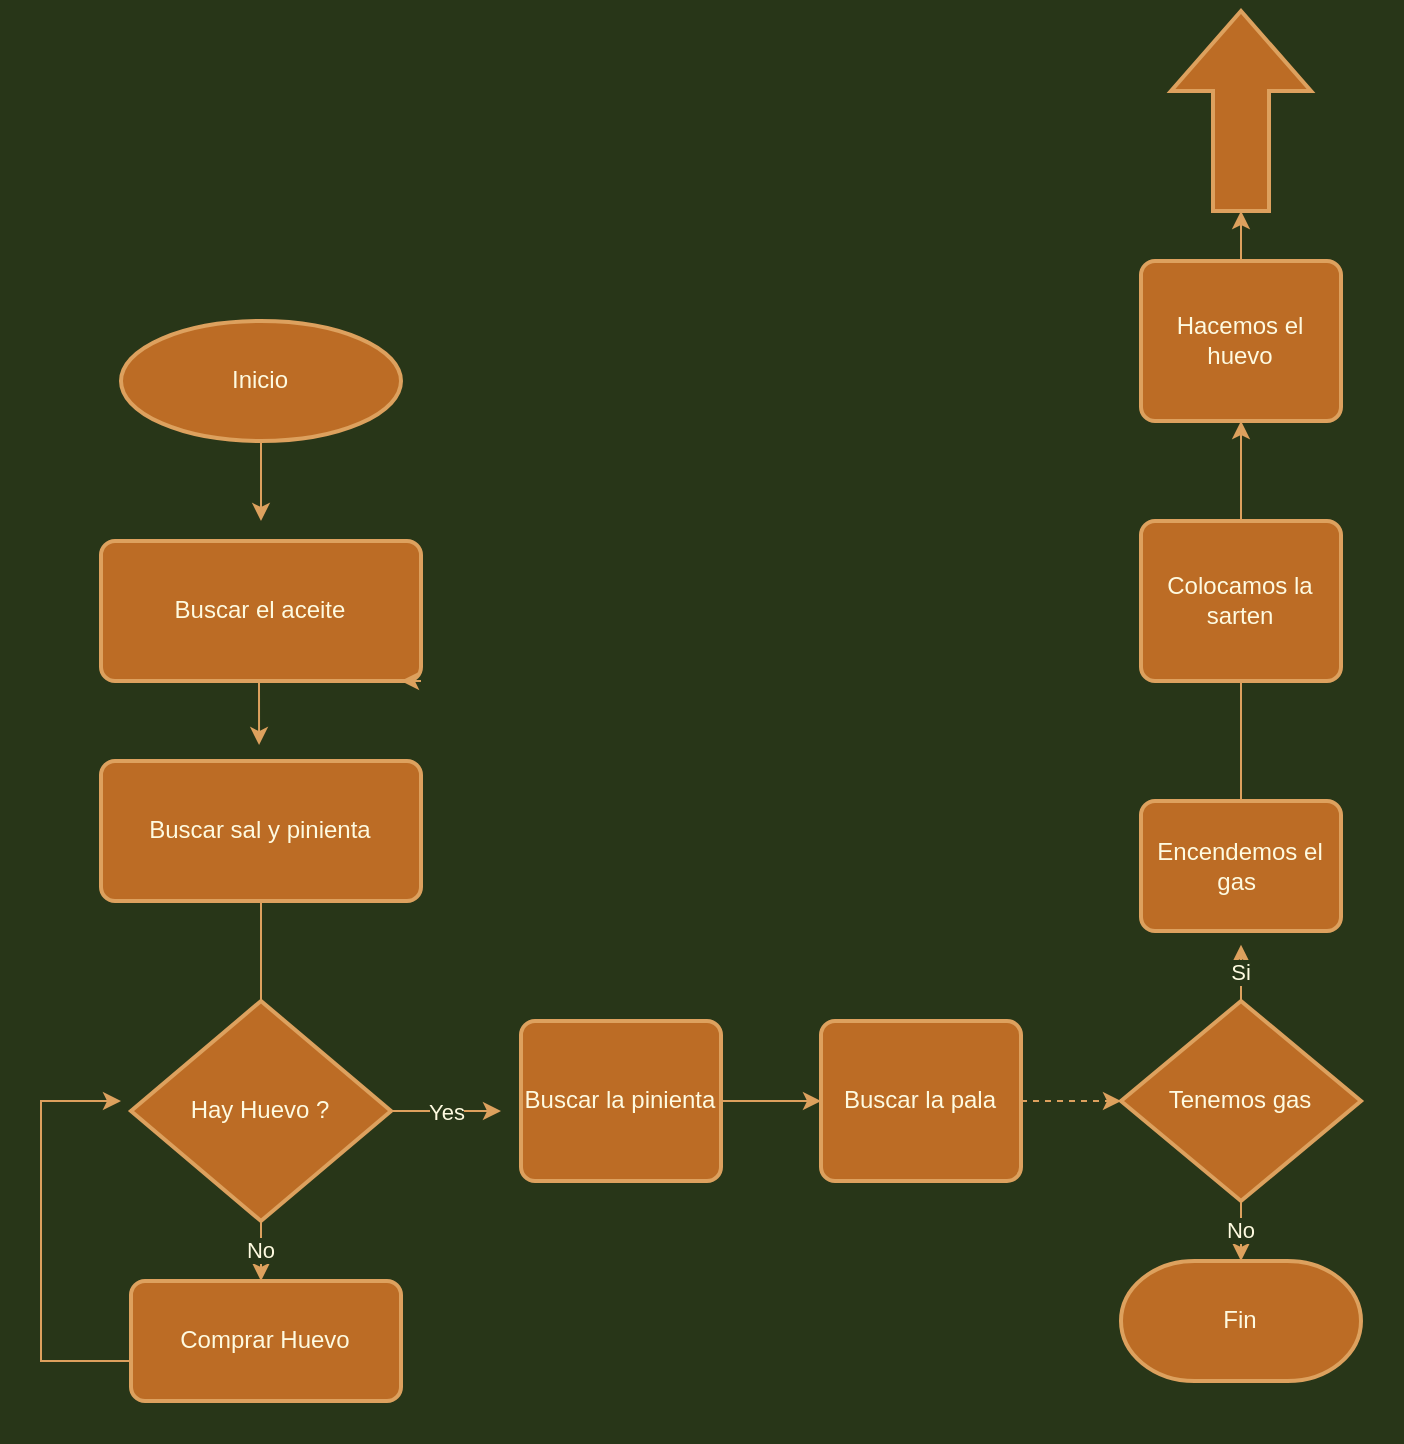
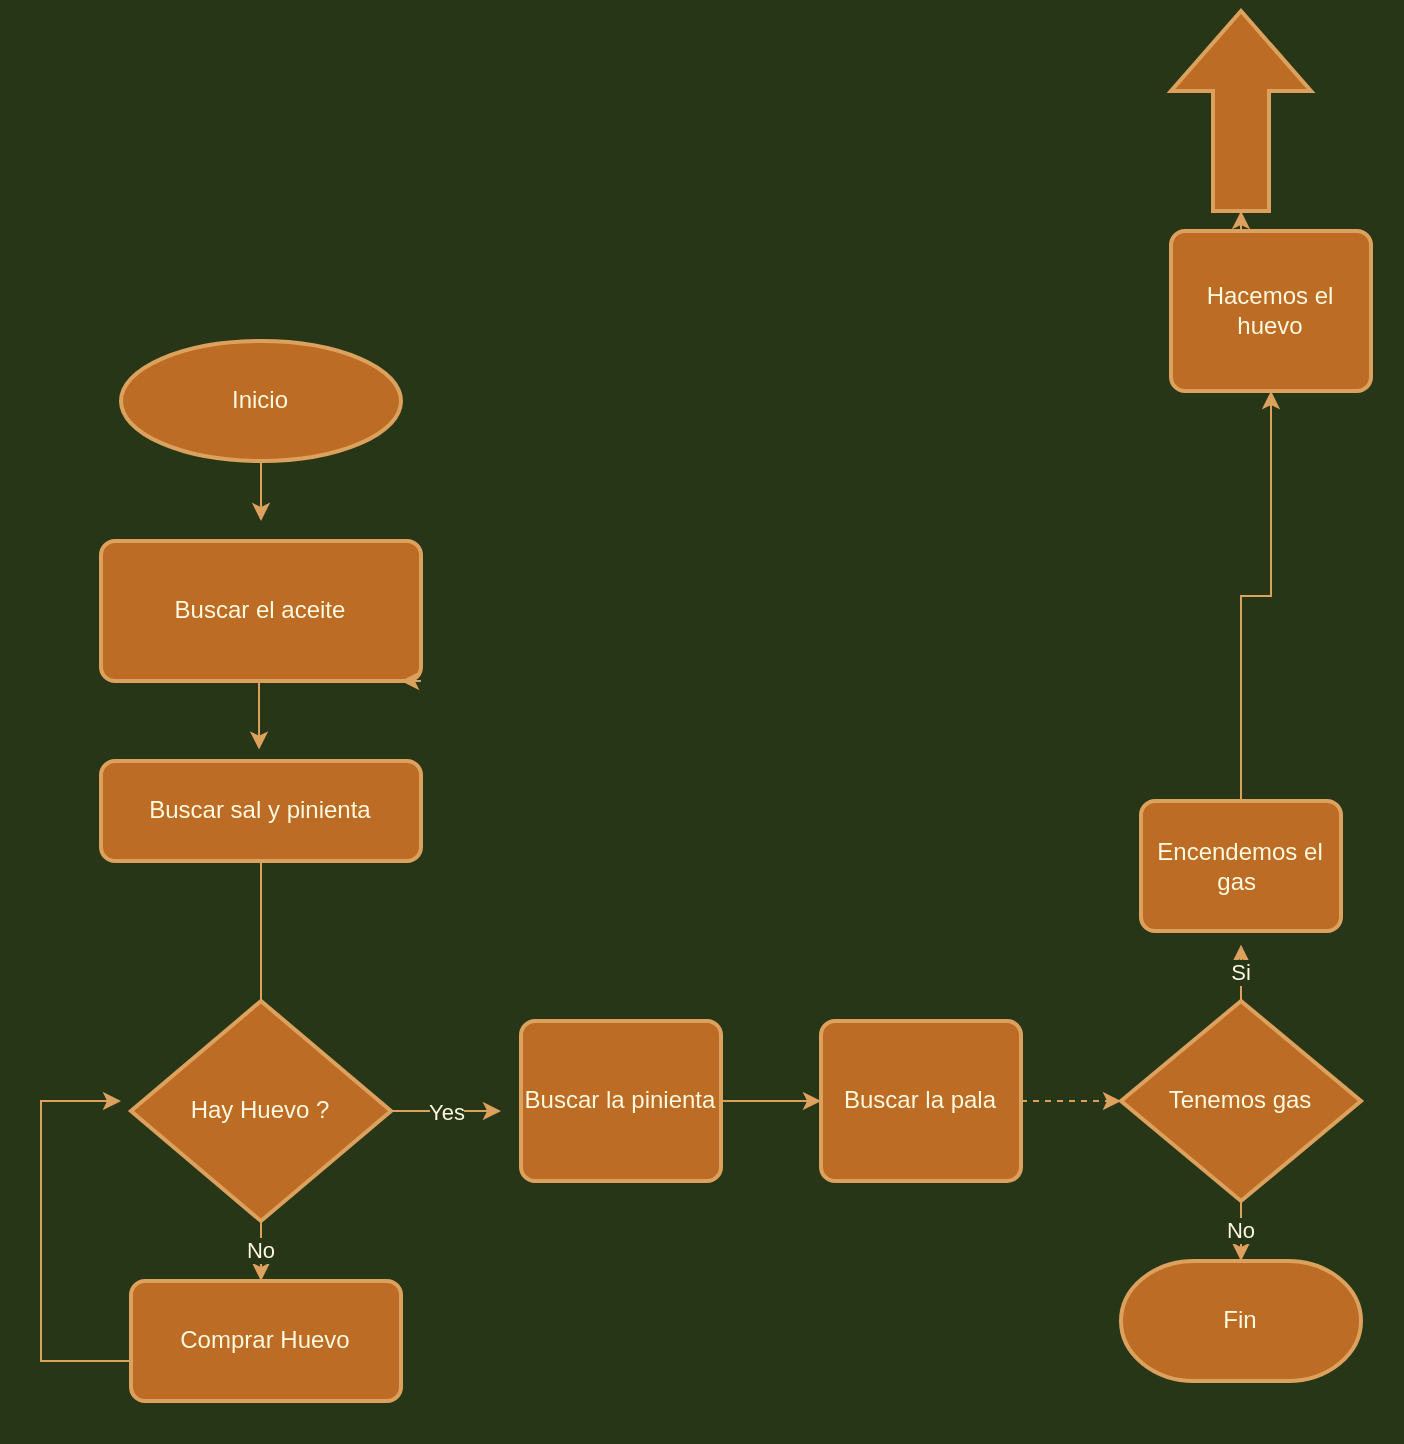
node "Hacemos el huevo": moved (1241, 341) -> (1271, 311)
node "Inicio": moved (261, 381) -> (261, 401)
node "Colocamos la sarten": removed
node "Buscar sal y pinienta": size 320x140 -> 320x100
